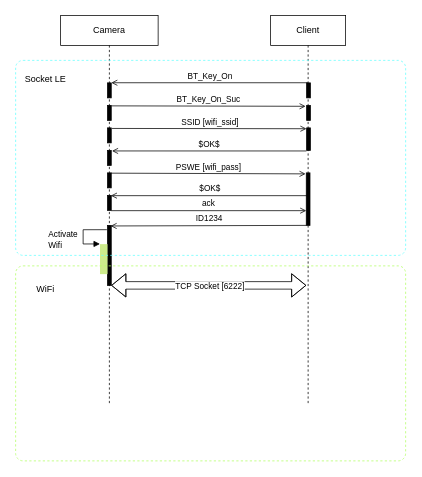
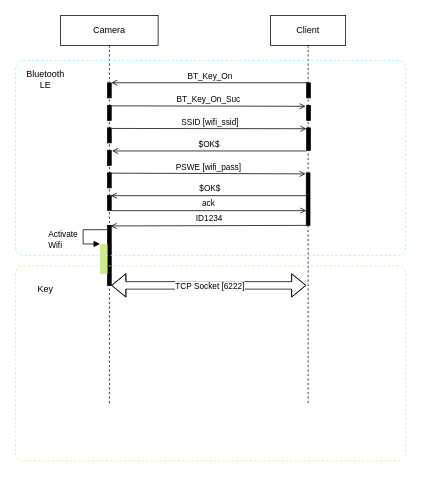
node "Socket LE": label "Socket LE" -> "Bluetooth LE"
node "WiFi": label "WiFi" -> "Key"
